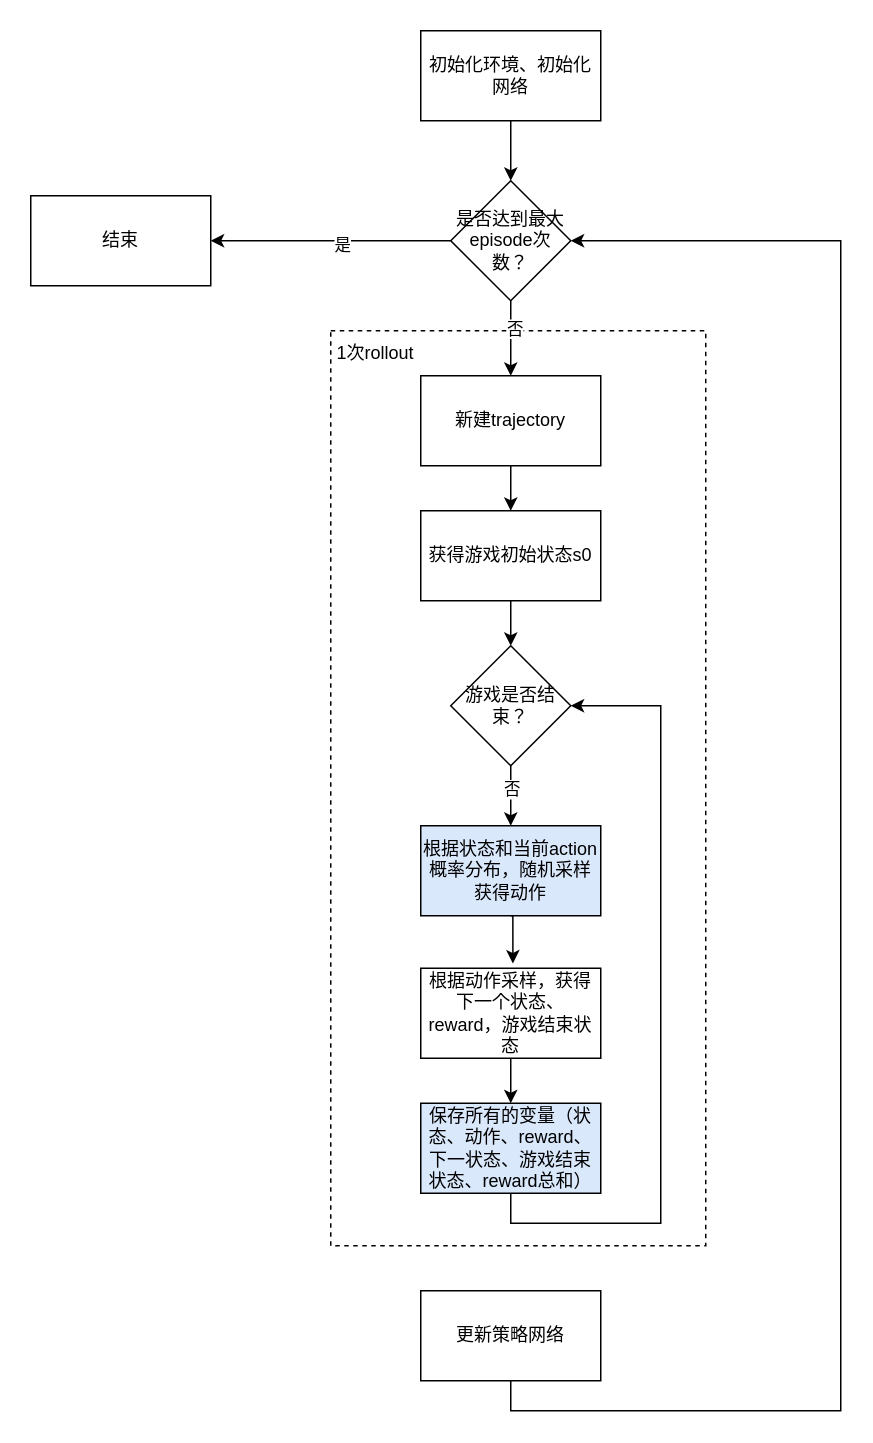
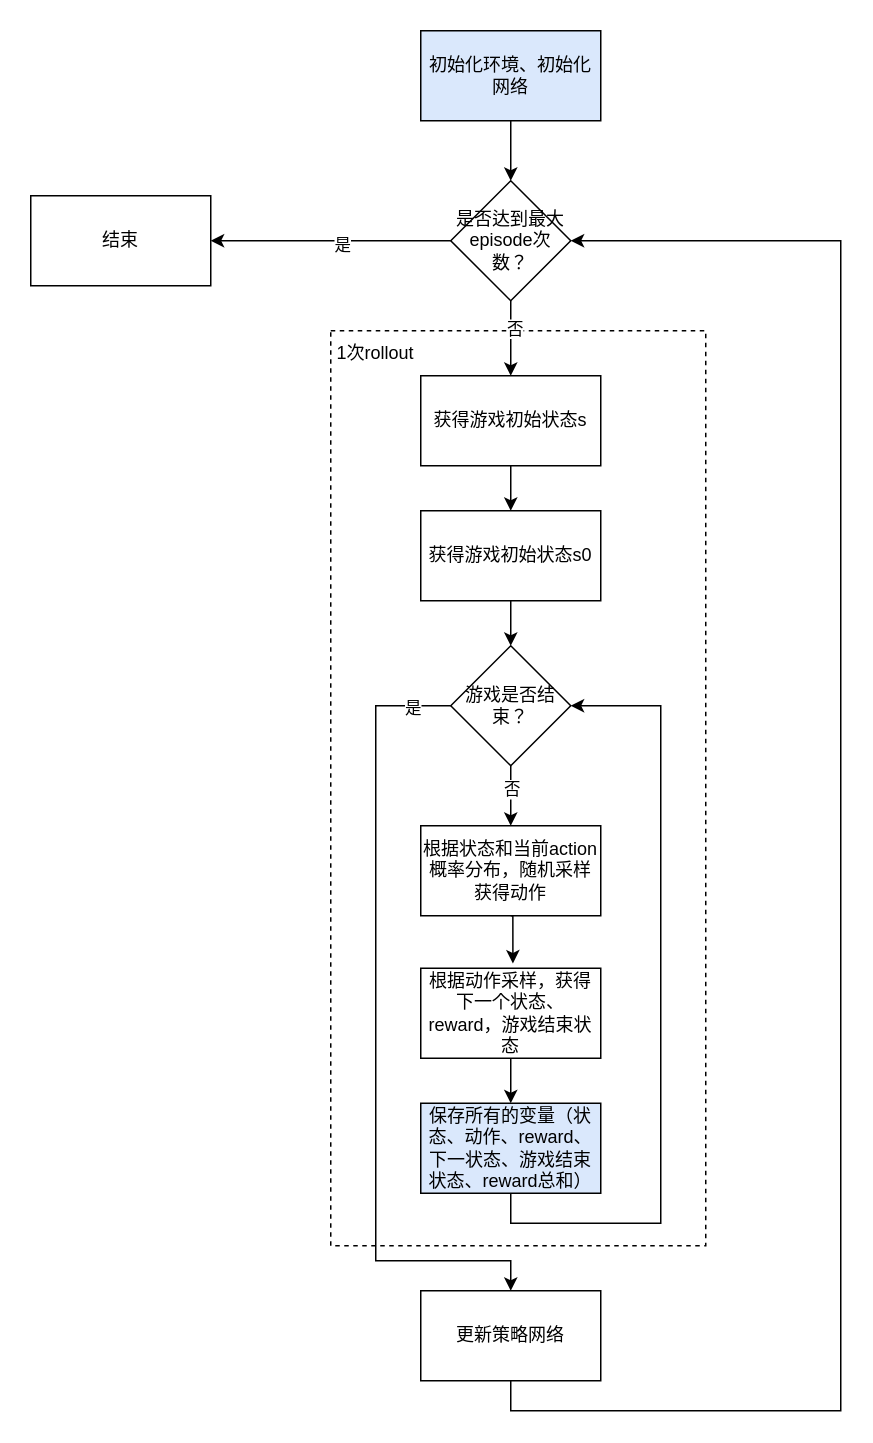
node "初始化环境、初始化网络": fillcolor #ffffff -> #dae8fc
node "新建trajectory": label "新建trajectory" -> "获得游戏初始状态s"
node "根据状态和当前action概率分布，随机采样获得动作": fillcolor #dae8fc -> #ffffff
edge "游戏是否结束？" -> "更新策略网络": added, label "是"
